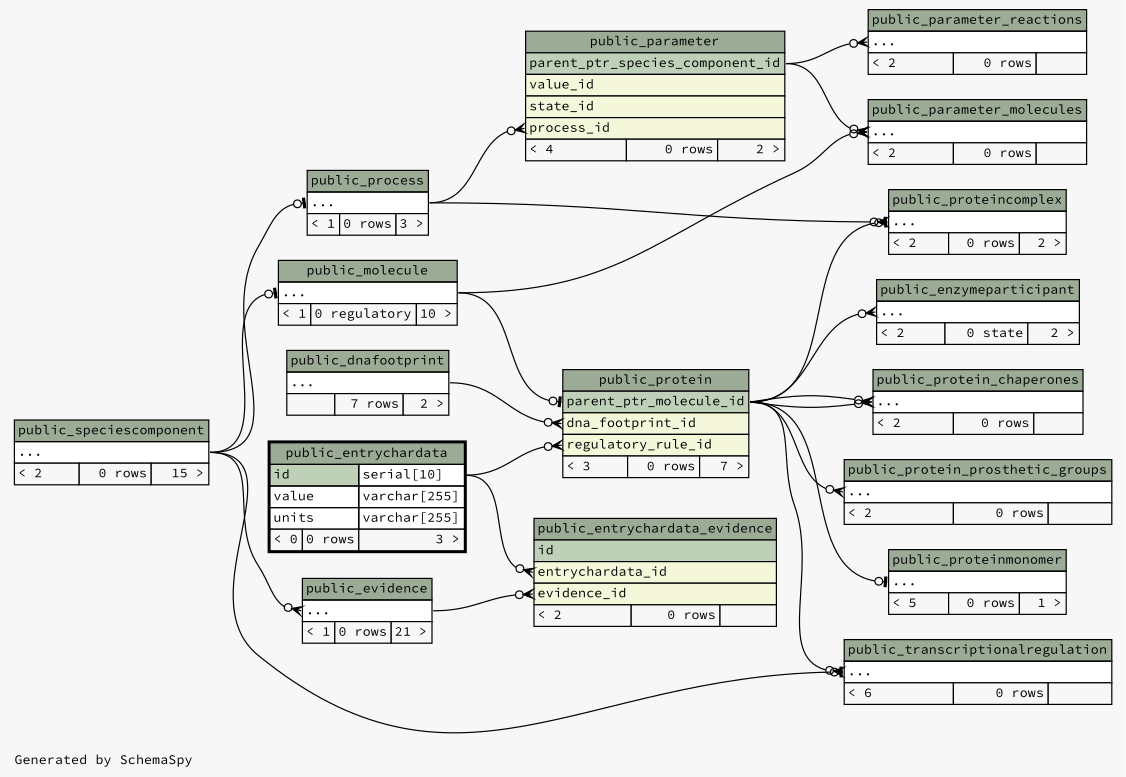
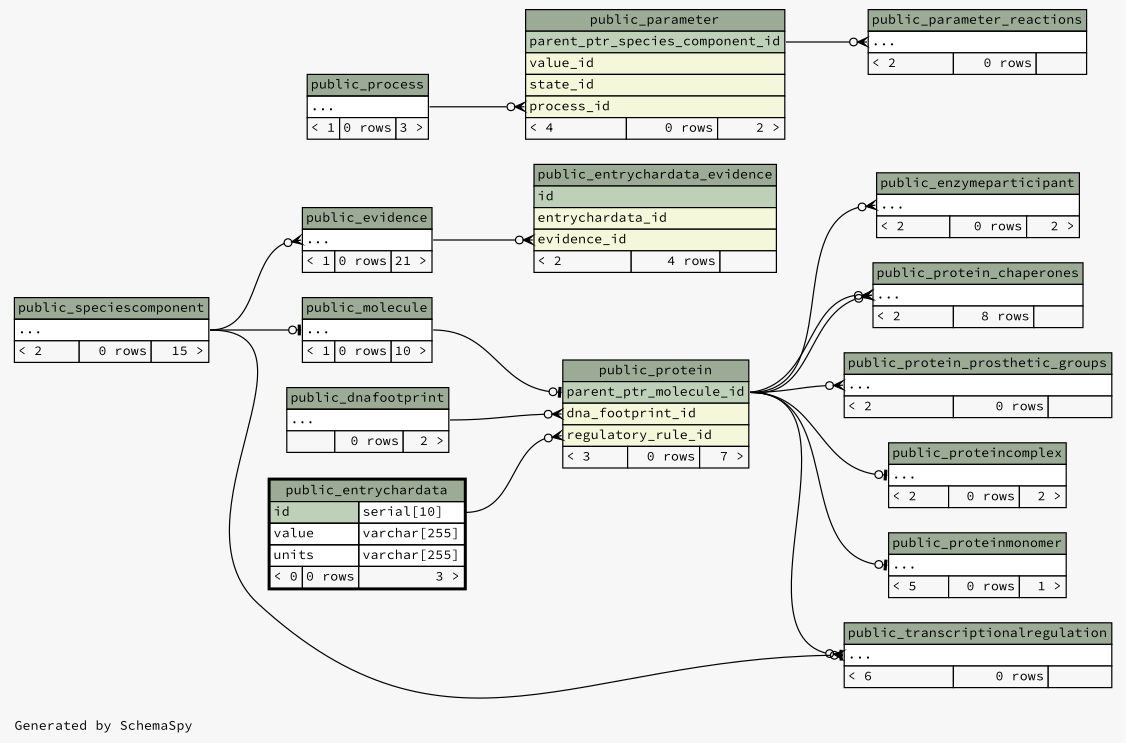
node "public_parameter_molecules": removed
edge "public_process" -> "public_proteincomplex": removed
edge "public_speciescomponent" -> "public_process": removed
node "public_molecule": text "0 regulatory" -> "0 rows"
node "public_enzymeparticipant": text "0 state" -> "0 rows"
node "public_dnafootprint": text "7 rows" -> "0 rows"
node "public_protein_chaperones": text "0 rows" -> "8 rows"
edge "public_entrychardata" -> "public_entrychardata_evidence": removed
node "public_entrychardata_evidence": text "0 rows" -> "4 rows"
